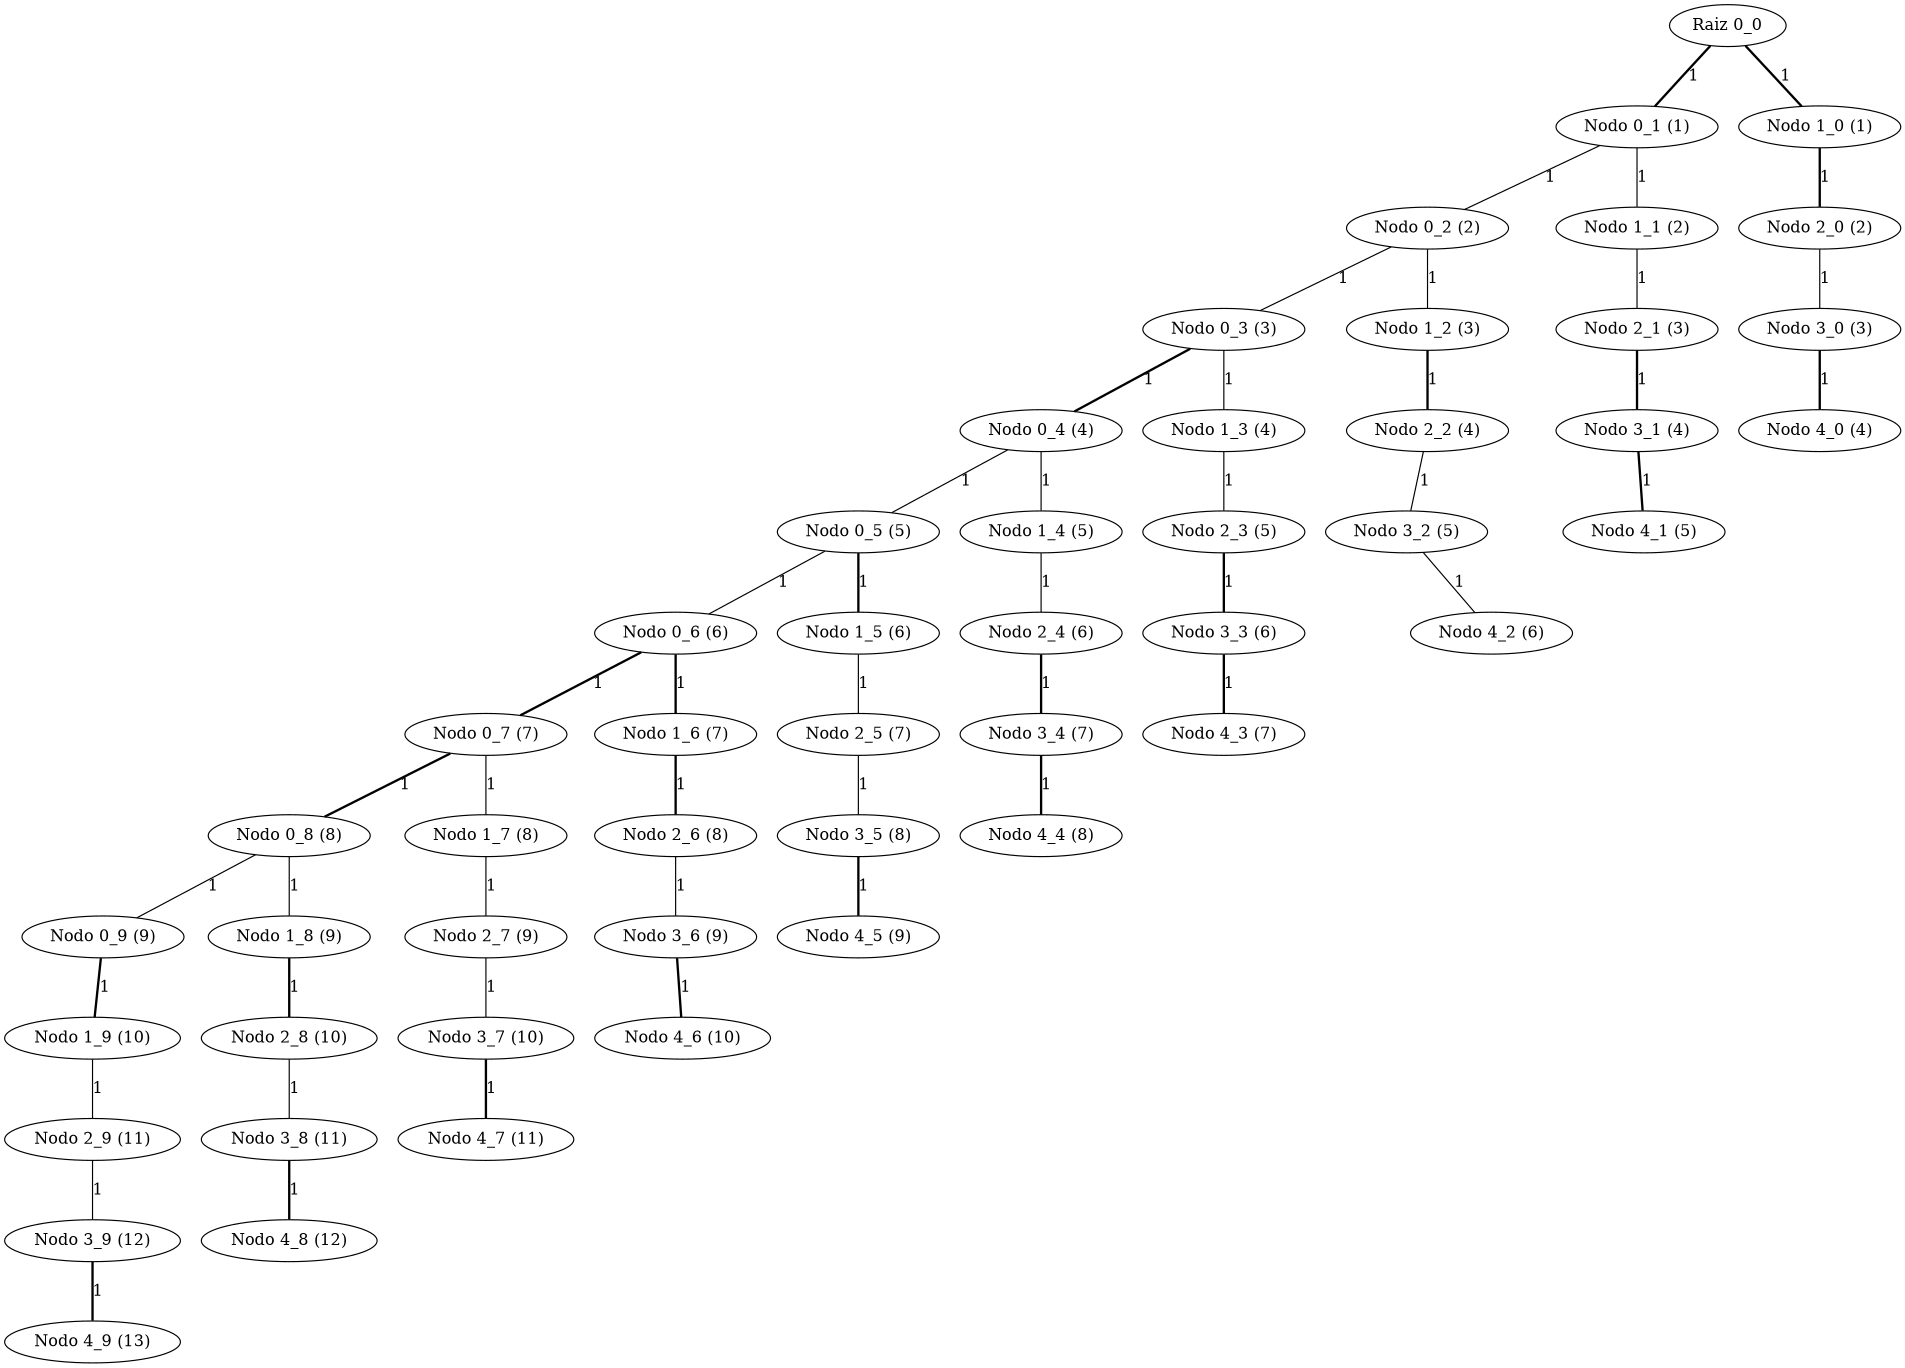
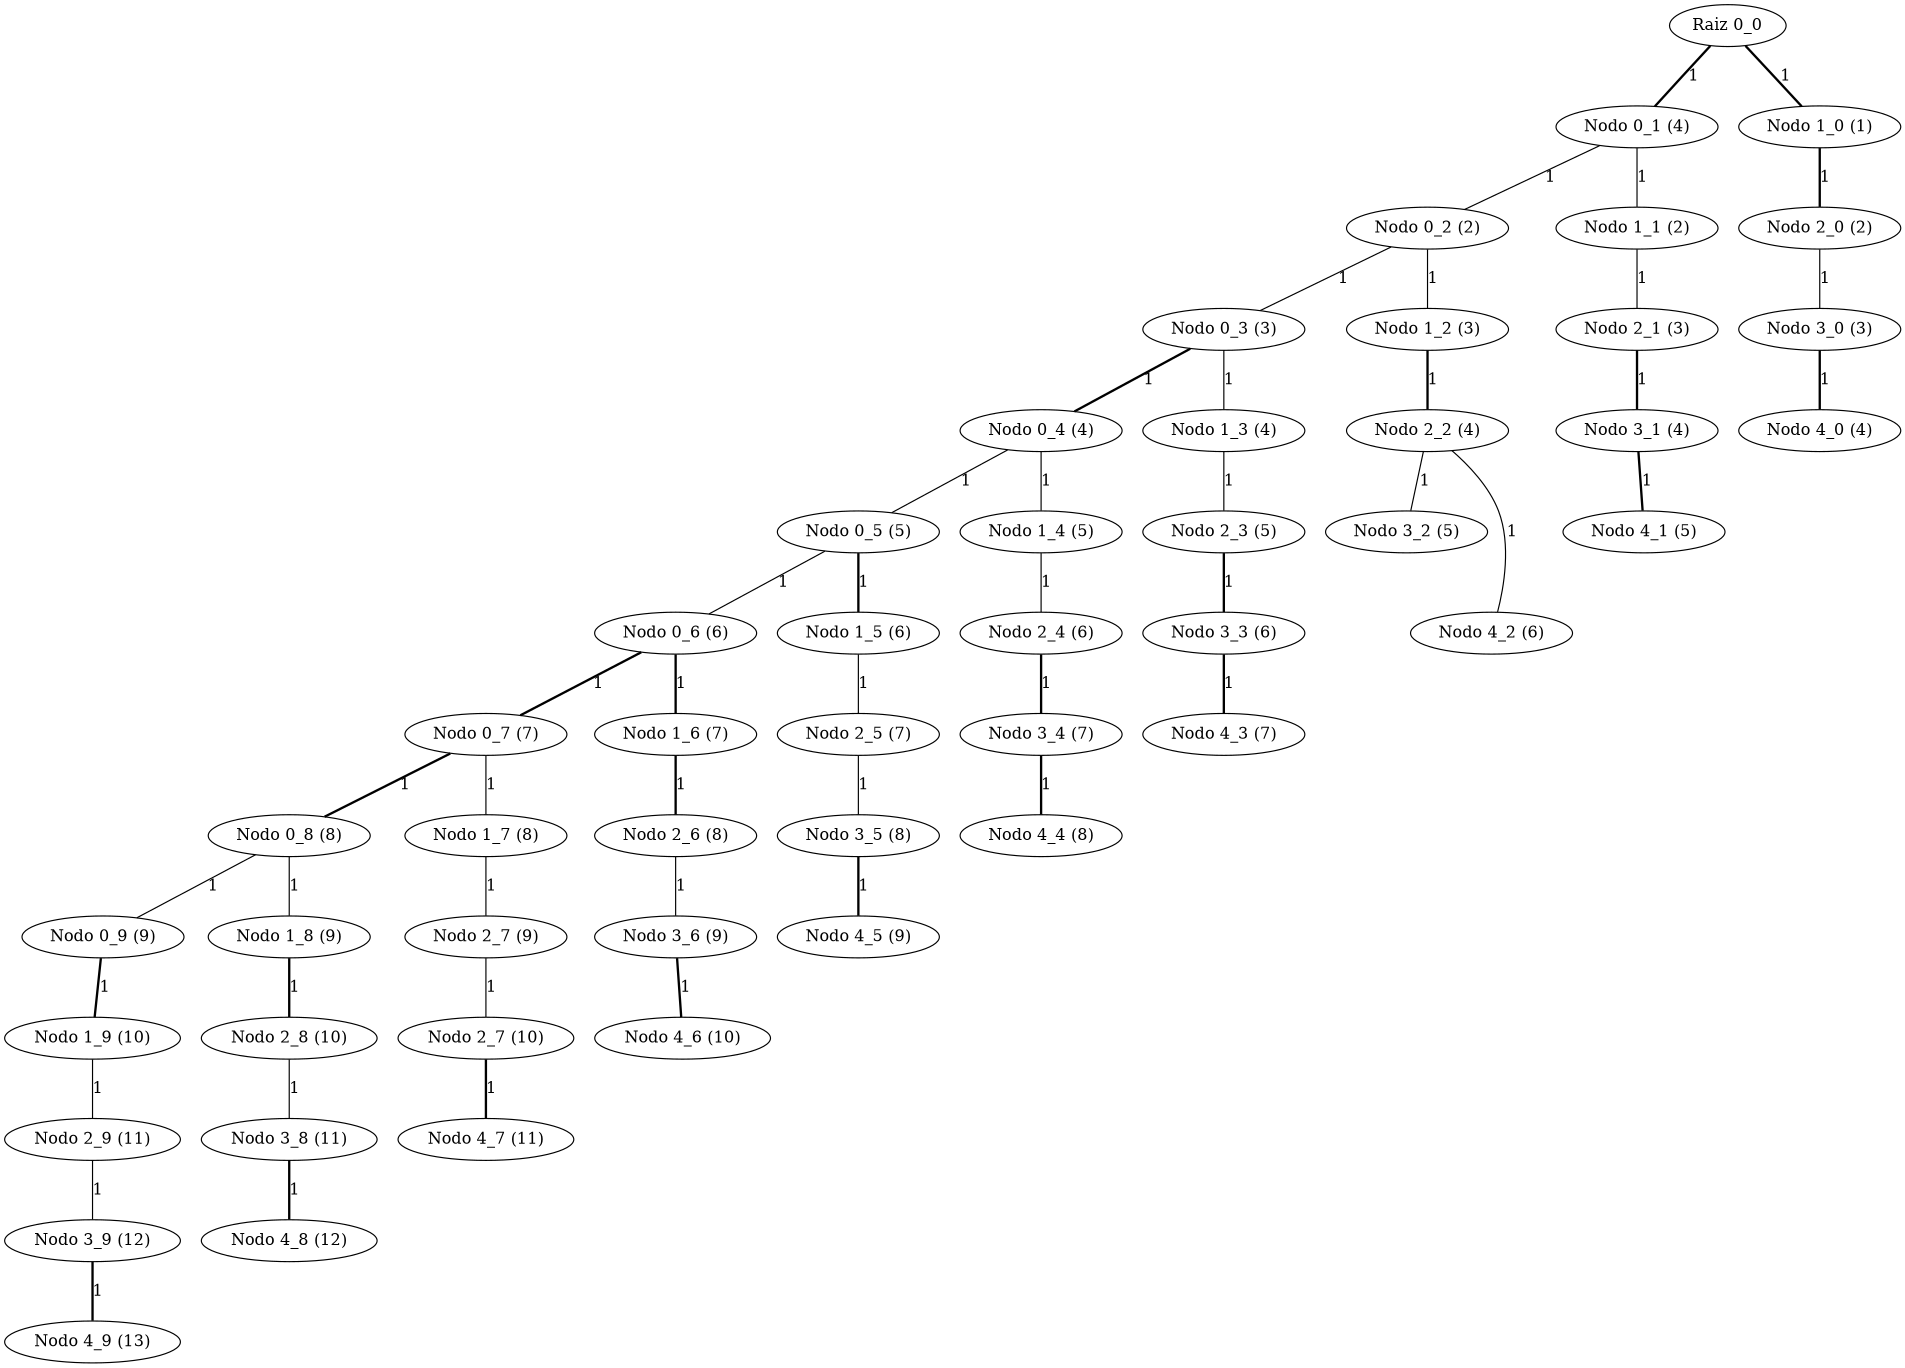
node "Nodo 0_1 (1)": label "Nodo 0_1 (1)" -> "Nodo 0_1 (4)"
edge "Nodo 3_2 (5)" -- "Nodo 4_2 (6)": now "Nodo 2_2 (4)" -- "Nodo 4_2 (6)"
node "Nodo 3_7 (10)": label "Nodo 3_7 (10)" -> "Nodo 2_7 (10)"
